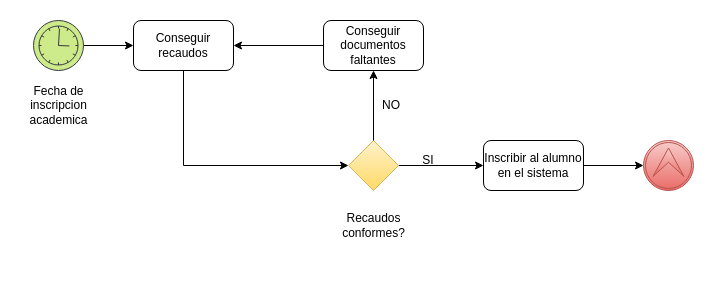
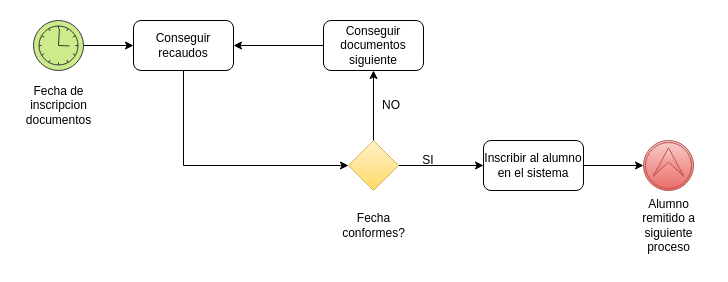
node "Conseguir documentos faltantes": label "Conseguir documentos faltantes" -> "Conseguir documentos siguiente"
node "Fecha de inscripcion academica": label "Fecha de inscripcion academica" -> "Fecha de inscripcion documentos"
node "Recaudos conformes?": label "Recaudos conformes?" -> "Fecha conformes?"
node "Alumno remitido a siguiente proceso": added
